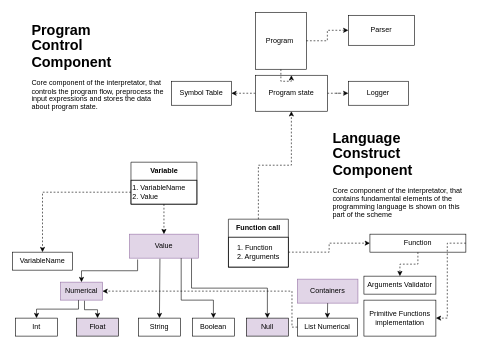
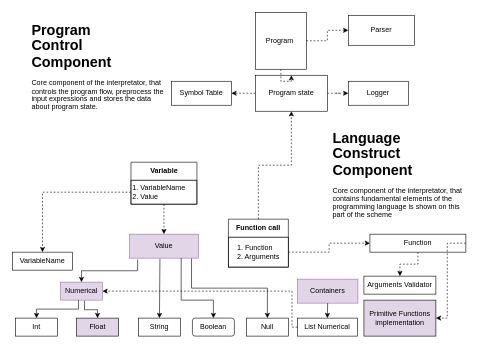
node "Primitive Functions implementation": fillcolor #ffffff -> #e1d5e7
node "Boolean": shape rectangle -> rounded rectangle
node "Null": fillcolor #e1d5e7 -> #ffffff
